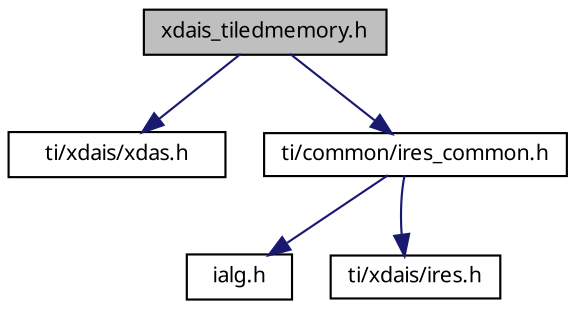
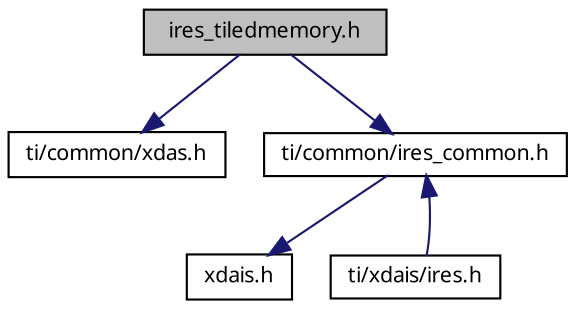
node "xdais_tiledmemory.h": label "xdais_tiledmemory.h" -> "ires_tiledmemory.h"
node "ti/xdais/xdas.h": label "ti/xdais/xdas.h" -> "ti/common/xdas.h"
edge "ti/common/ires_common.h" -> "ti/xdais/ires.h": reversed
node "ialg.h": label "ialg.h" -> "xdais.h"
